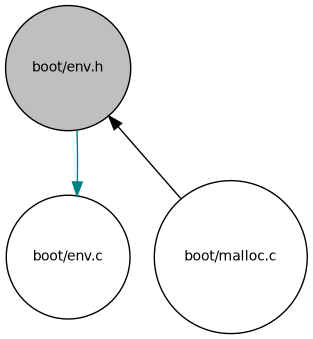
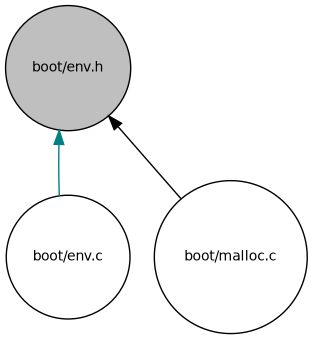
edge "boot/env.h" -> "boot/env.c": reversed
